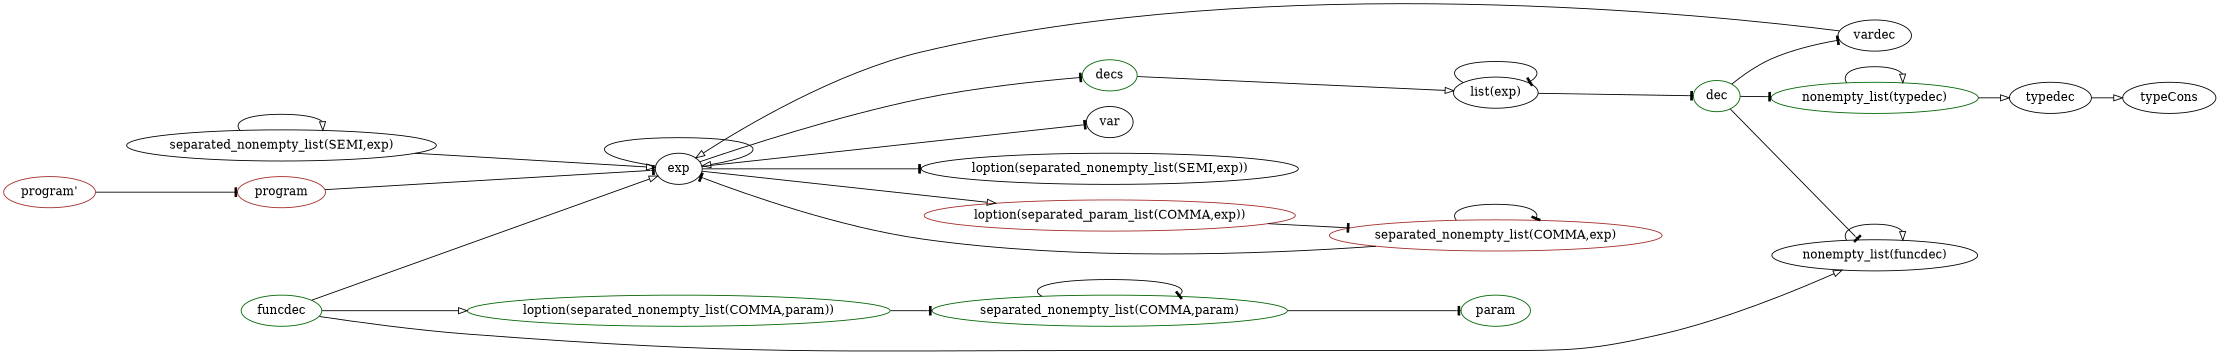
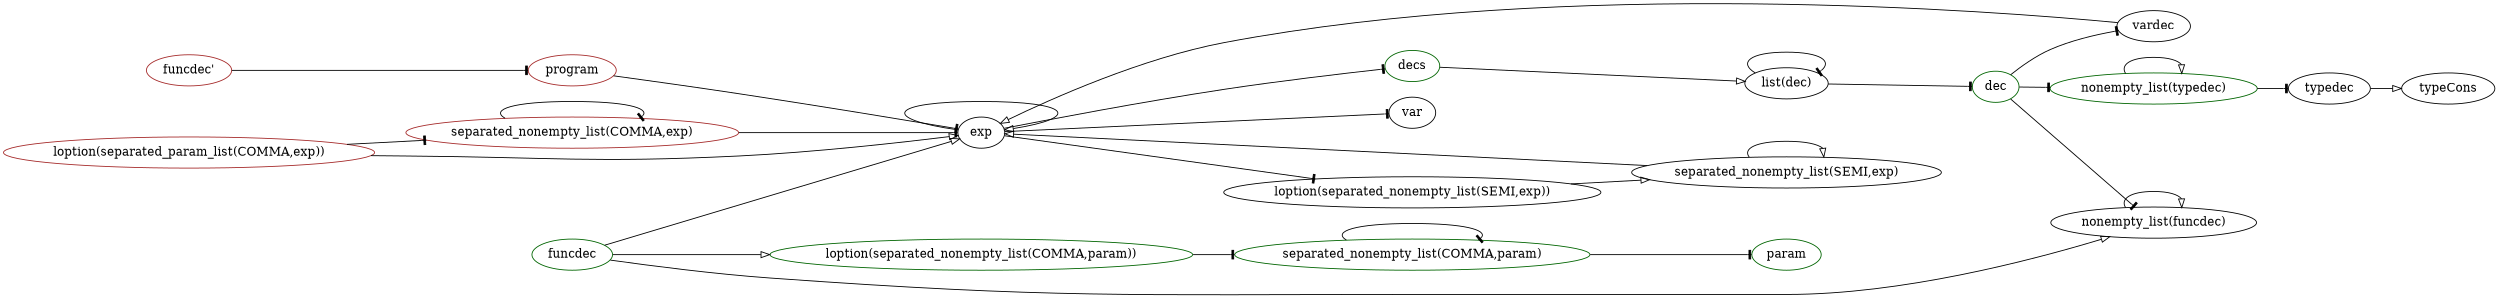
node "list(exp)": label "list(exp)" -> "list(dec)"
edge "nonempty_list(typedec)" -> "typedec": arrowhead onormal -> tee
edge "loption(separated_nonempty_list(SEMI,exp))" -> "separated_nonempty_list(SEMI,exp)": added
edge "exp" -> "loption(separated_param_list(COMMA,exp))": reversed
node "program'": label "program'" -> "funcdec'"
